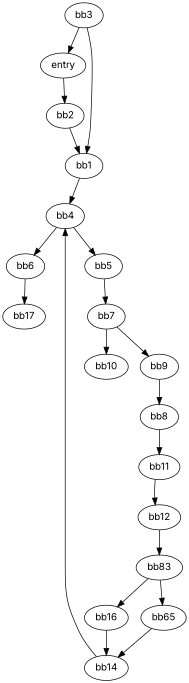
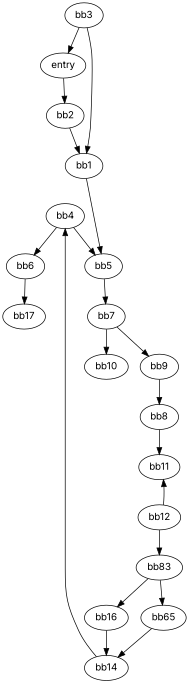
edge "bb1" -> "bb4": now "bb1" -> "bb5"
edge "bb11" -> "bb12": reversed
